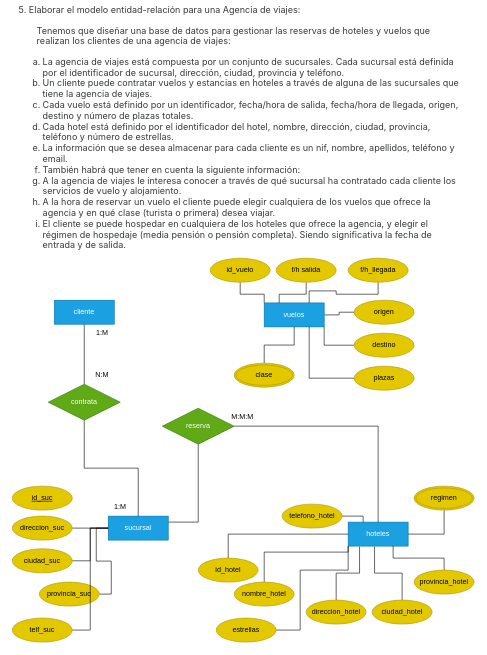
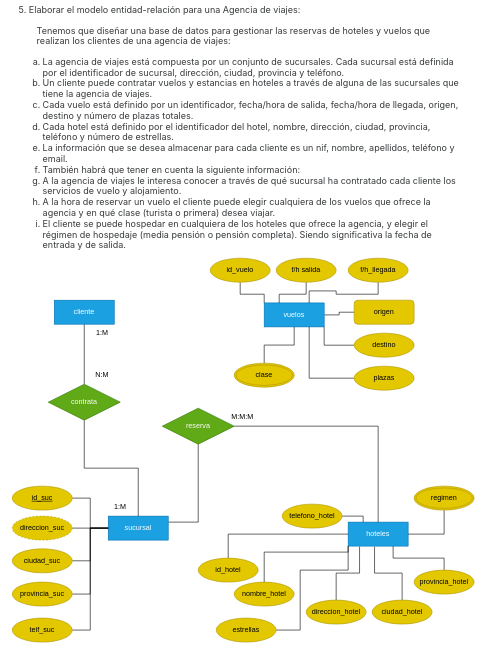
node "origen": shape ellipse -> rounded rectangle
edge "id_suc" -- "sucursal": added
node "direccion_suc": style solid -> dashed
node "provincia_suc": moved (69, 594) -> (42, 594)
